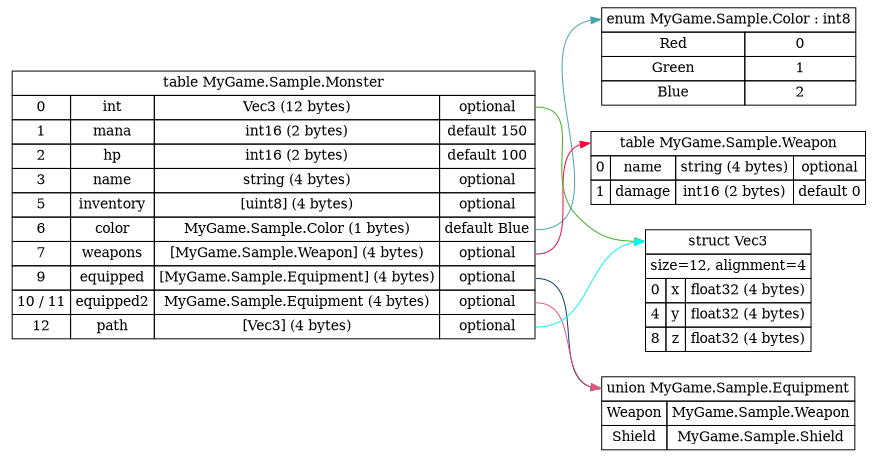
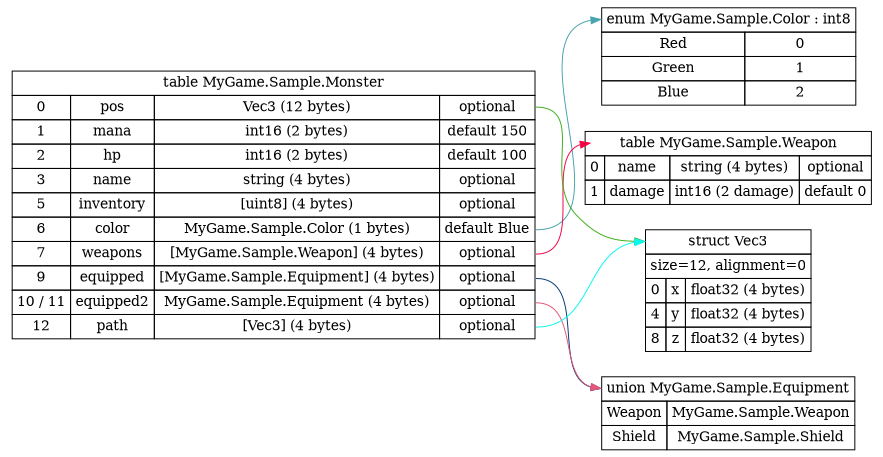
node "table MyGame.Sample.Monster": text "int" -> "pos"
node "table MyGame.Sample.Weapon": text "int16 (2 bytes)" -> "int16 (2 damage)"
node "struct Vec3": text "size=12, alignment=4" -> "size=12, alignment=0"
